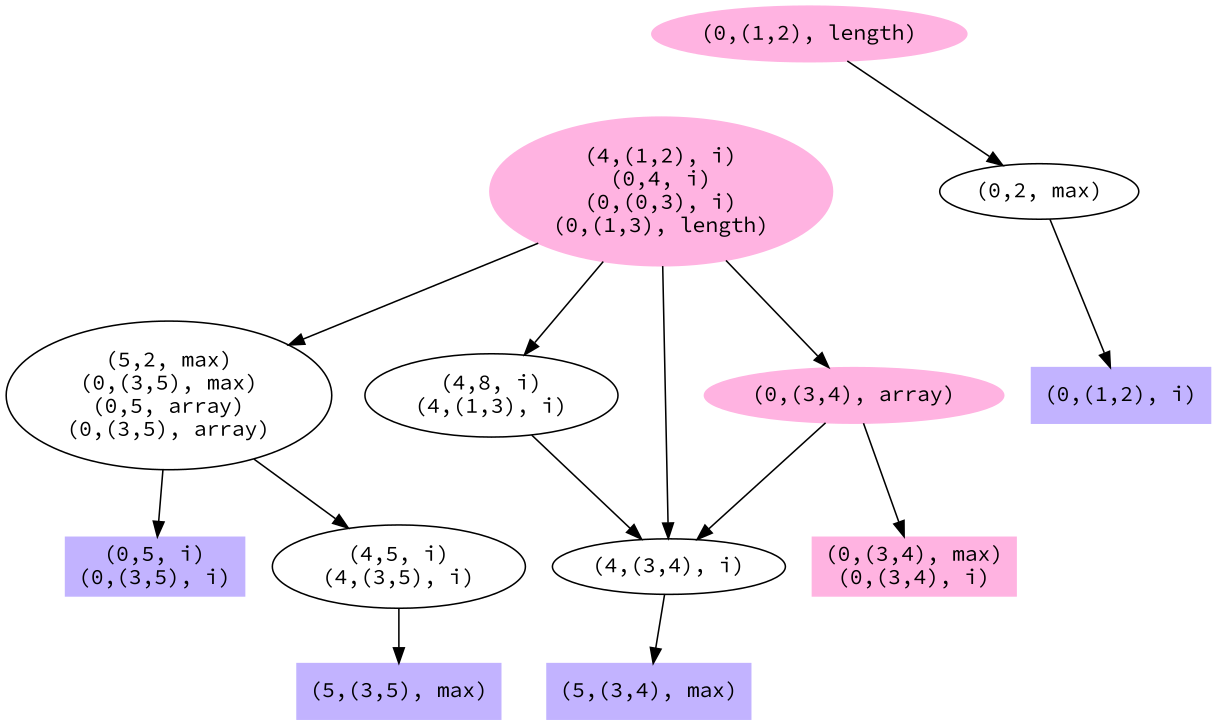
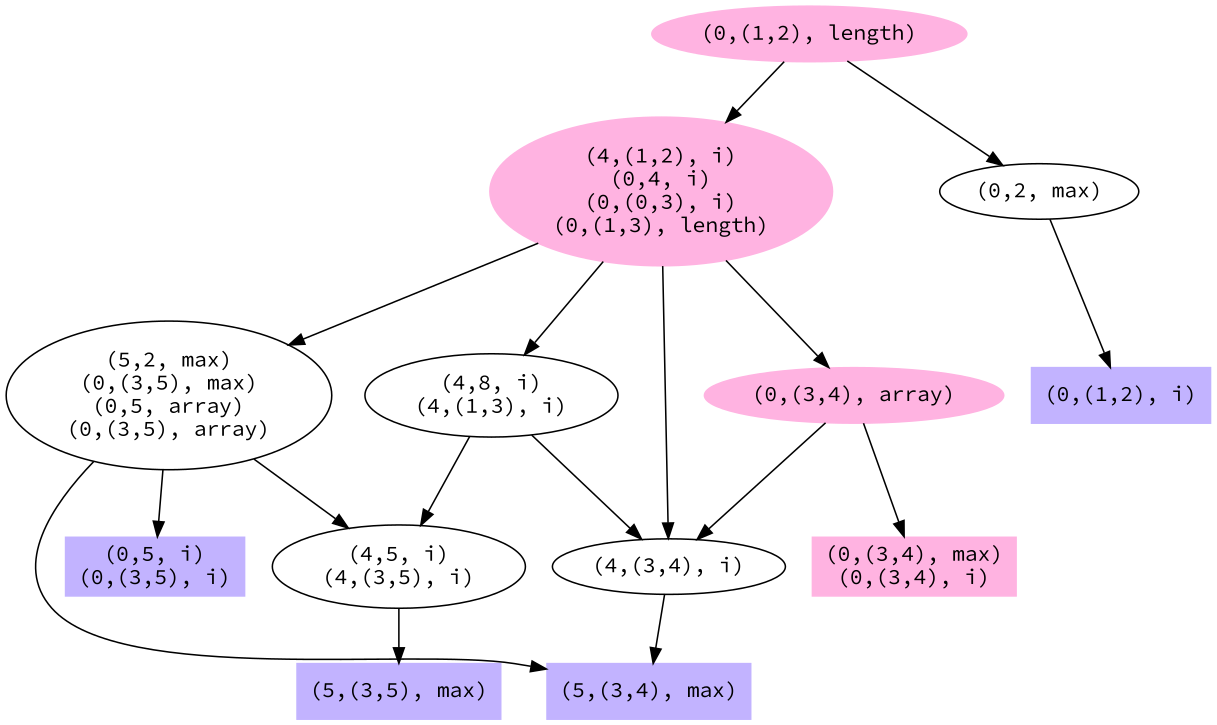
edge "(0,(1,2), length)" -> "(4,(1,2), i) (0,4, i) (0,(0,3), i) (0,(1,3), length)": added
edge "(4,8, i) (4,(1,3), i)" -> "(4,5, i) (4,(3,5), i)": added
edge "(5,2, max) (0,(3,5), max) (0,5, array) (0,(3,5), array)" -> "(5,(3,4), max)": added
